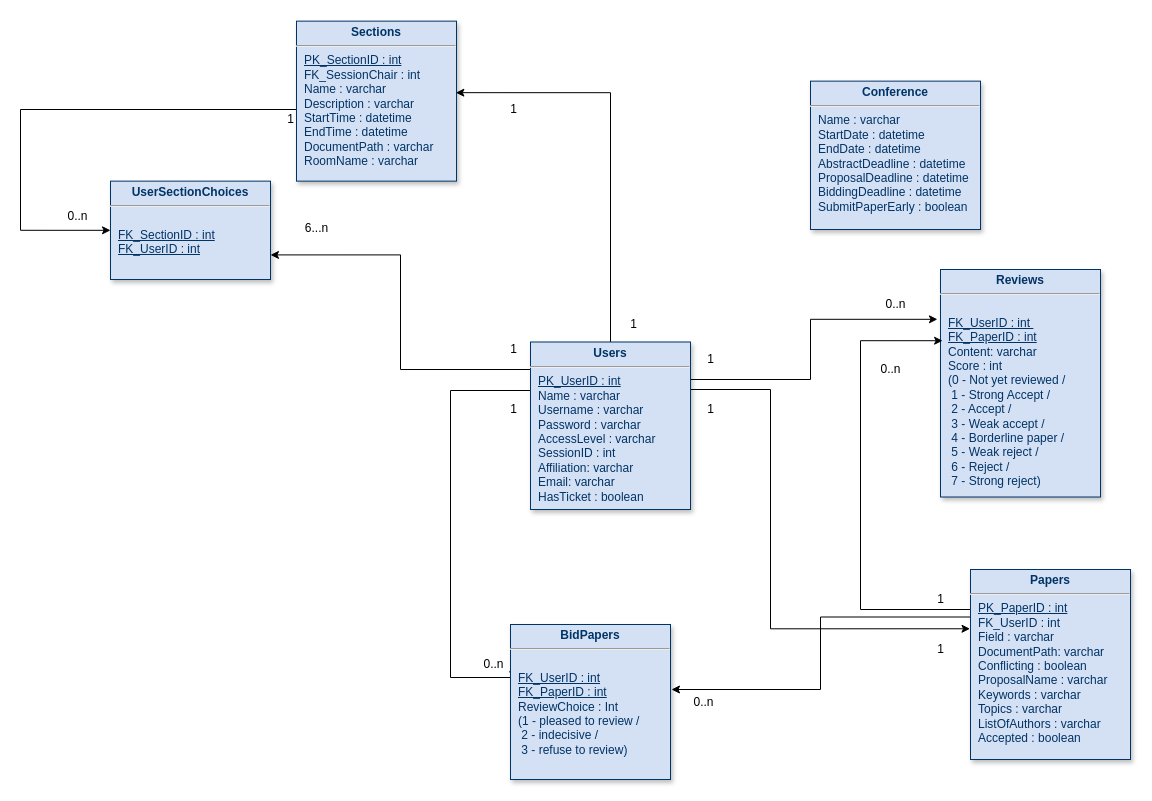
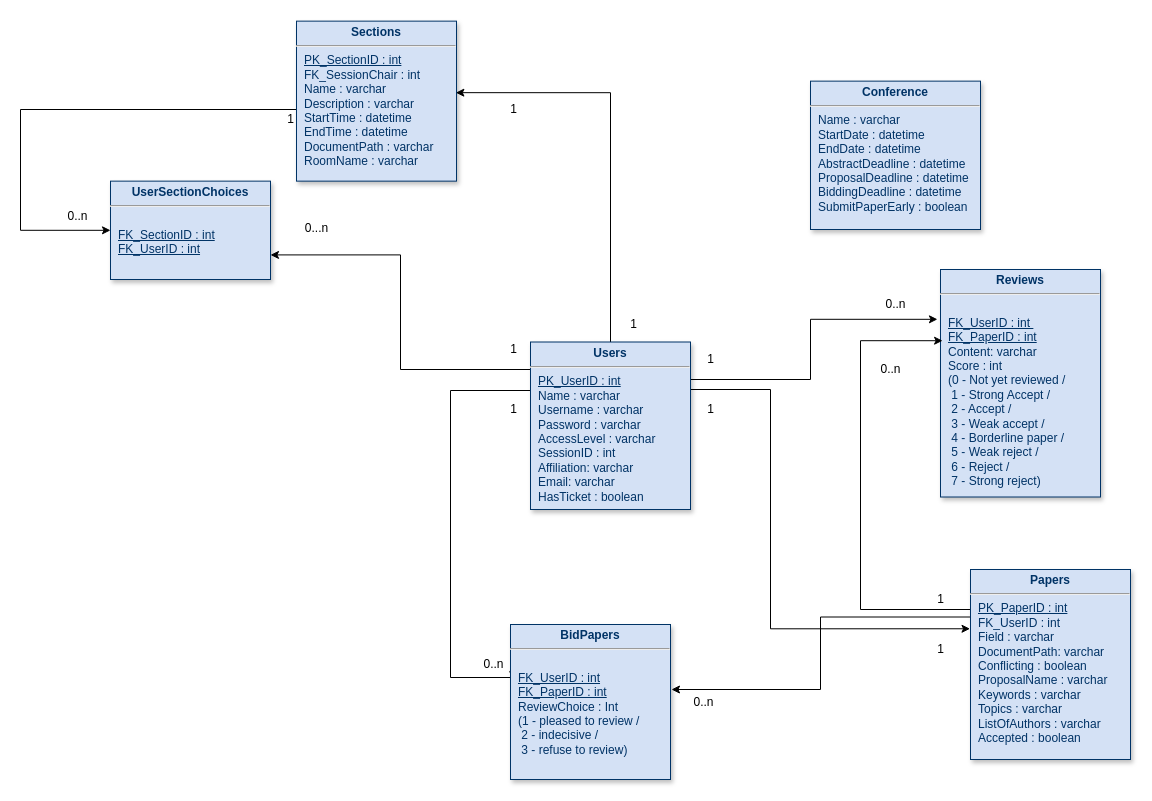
node "6...n": label "6...n" -> "0...n"
